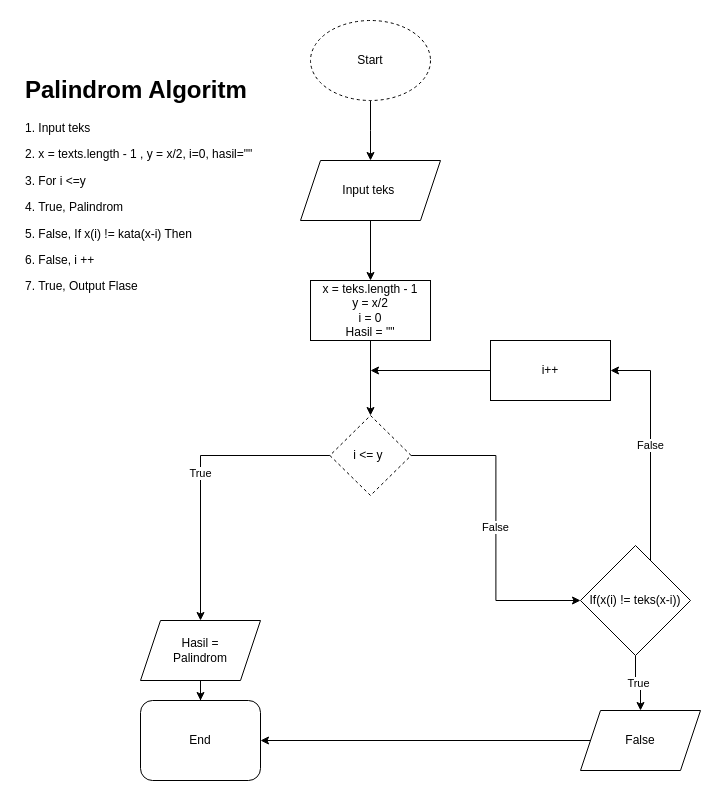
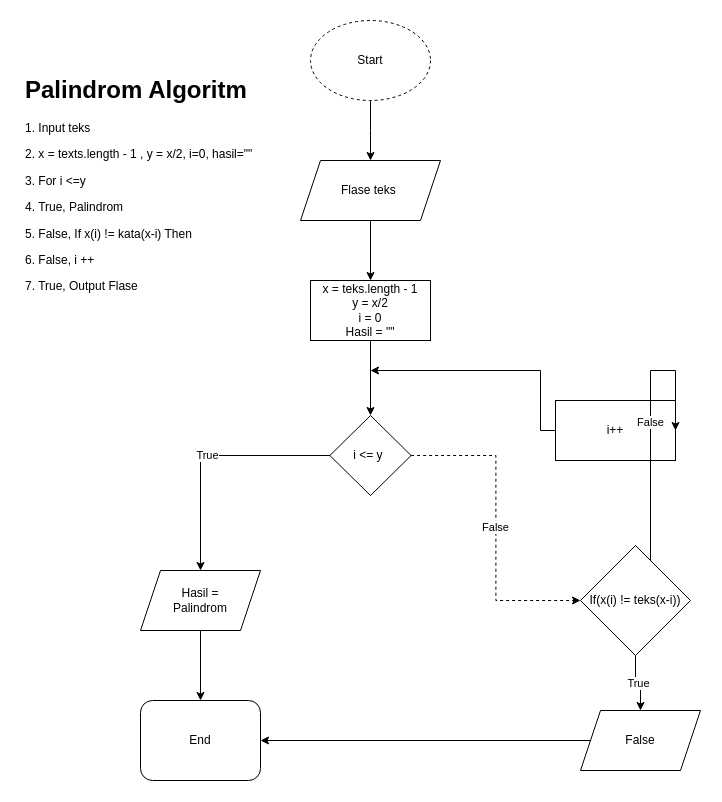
node "Input teks": label "Input teks" -> "Flase teks"
node "i++": moved (551, 371) -> (616, 431)
node "i <= y": style dashed -> solid
edge "i <= y" -> "If(x(i) != teks(x-i))": style solid -> dashed
node "Hasil = Palindrom": moved (201, 651) -> (201, 601)
